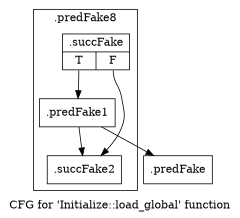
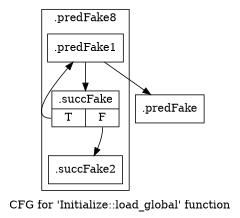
edge ".predFake1" -> ".succFake2": now ".predFake1" -> ".succFake"
